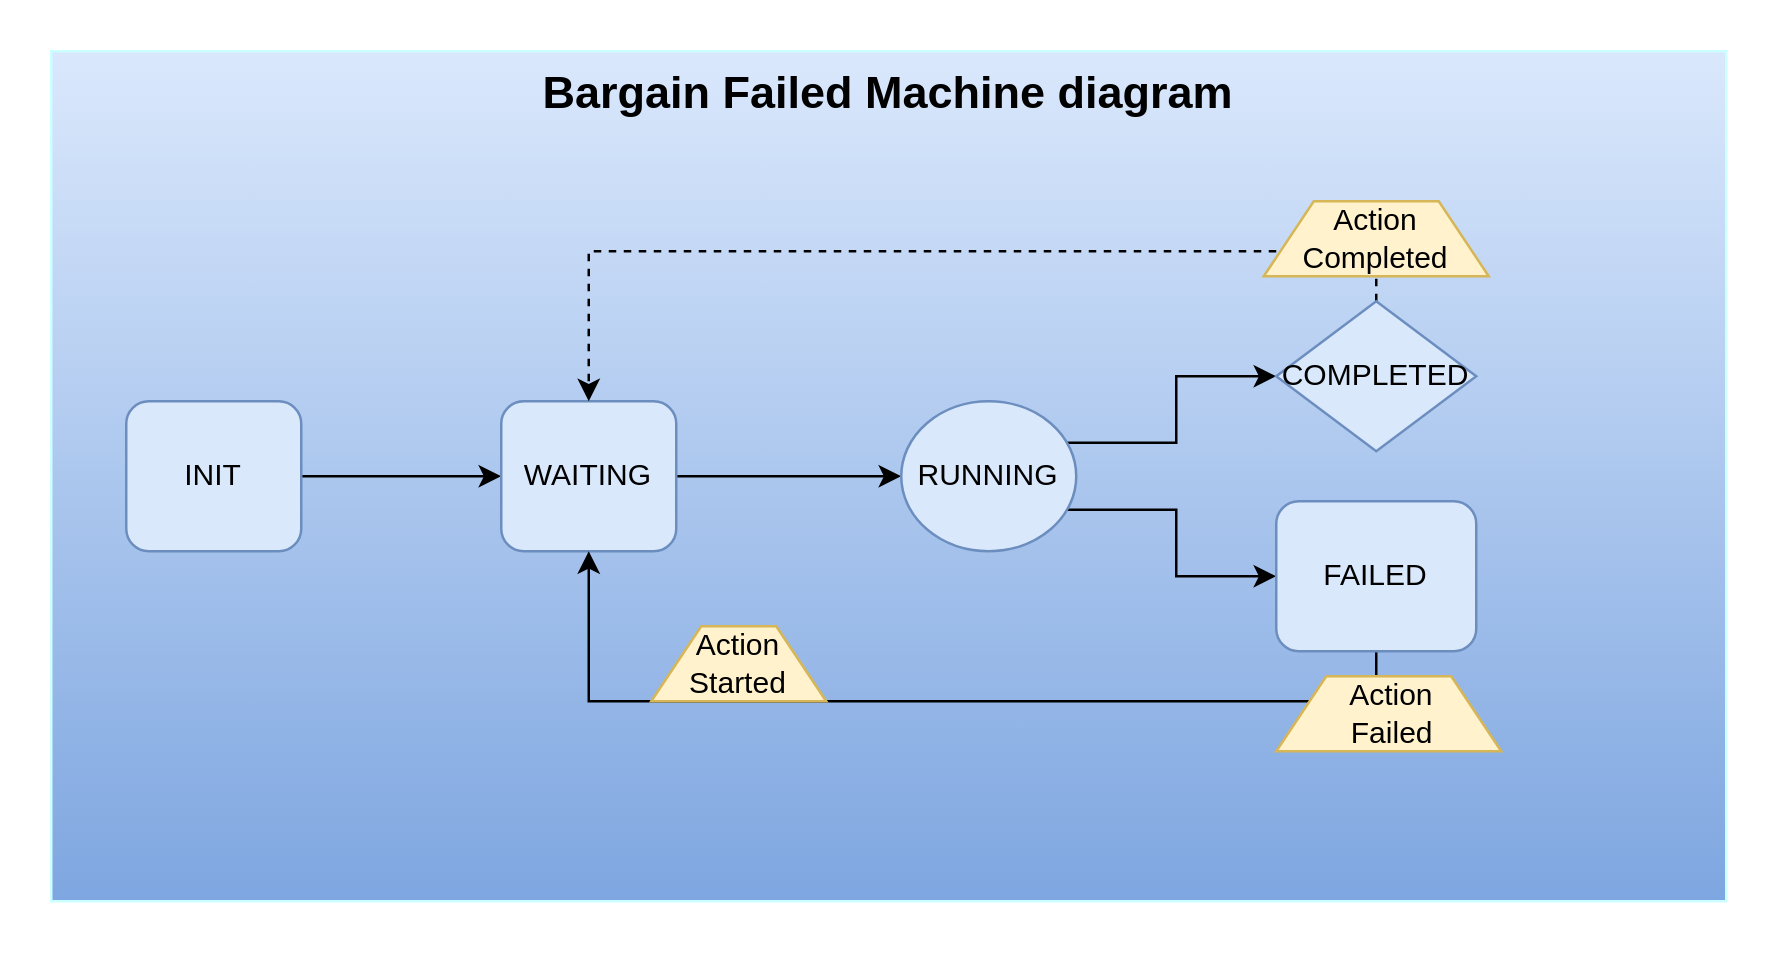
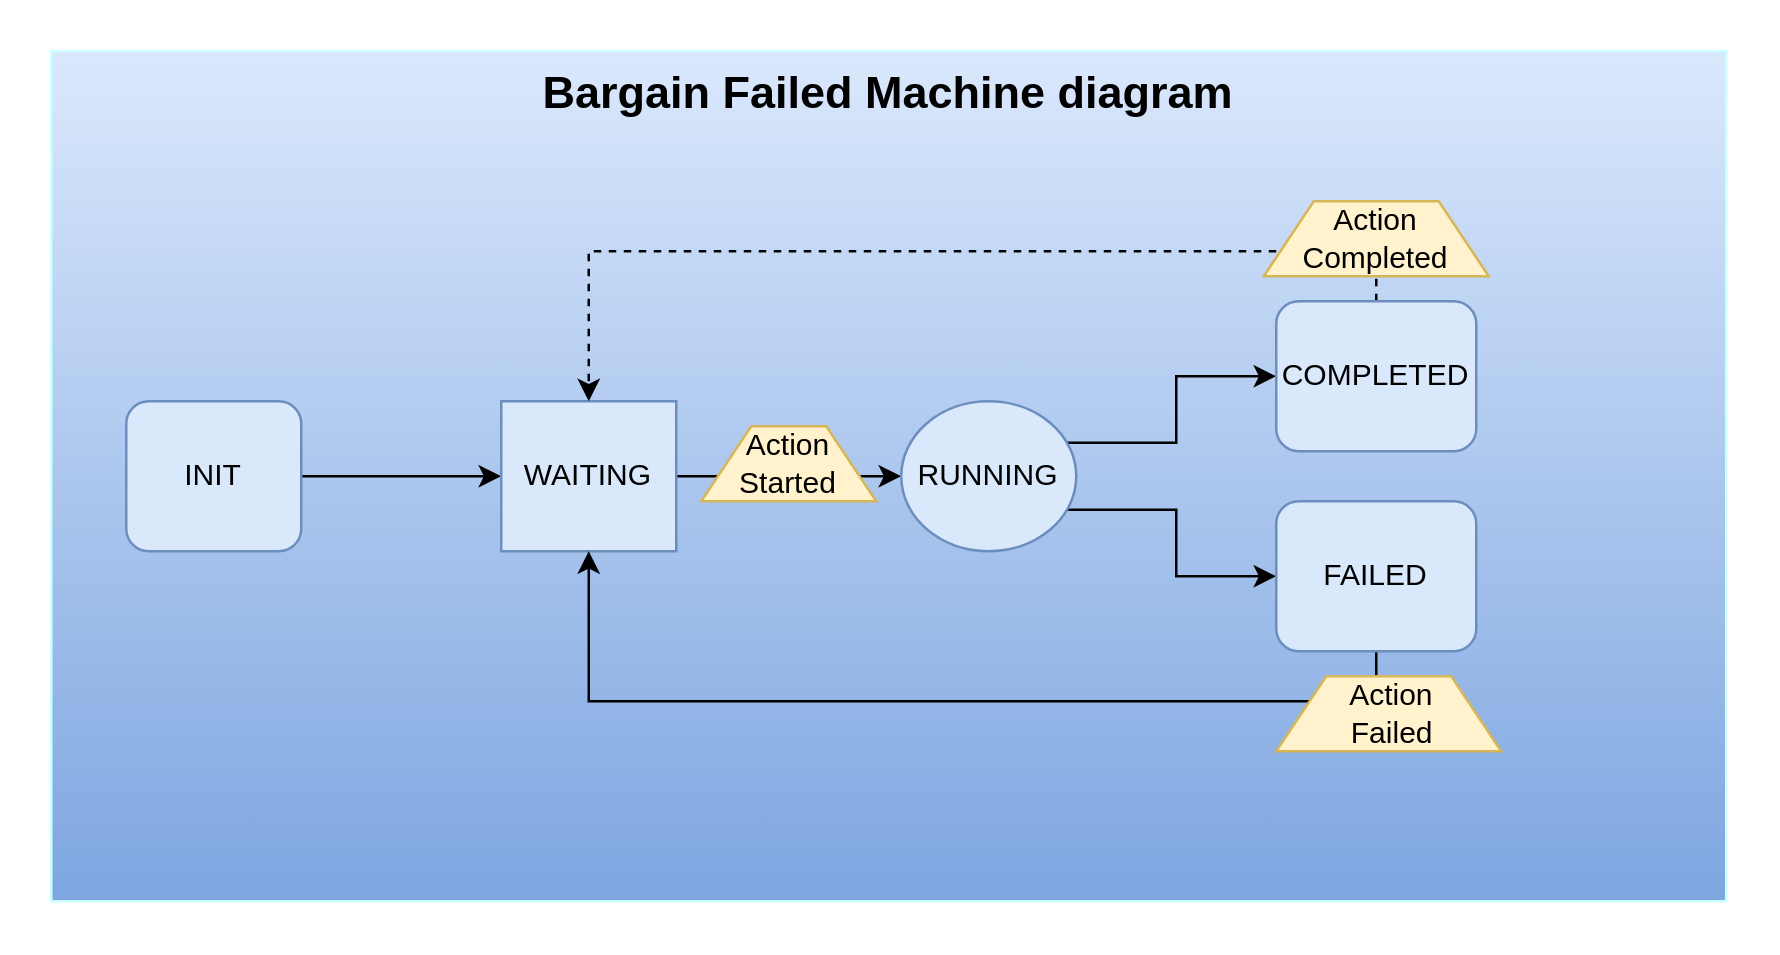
node "COMPLETED": shape diamond -> rounded rectangle
node "WAITING": shape rounded rectangle -> rectangle
node "Action Started": moved (739, 664) -> (789, 464)
